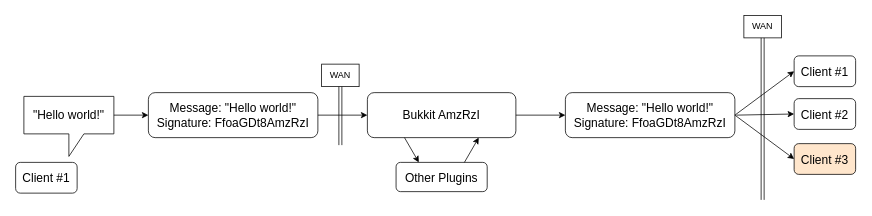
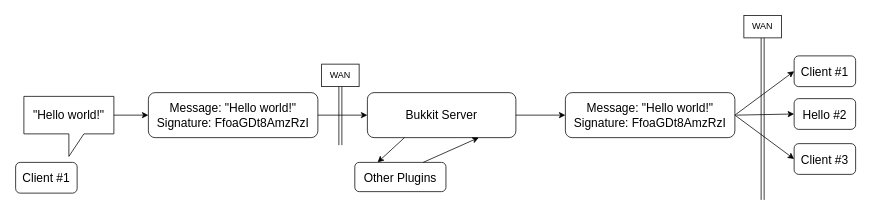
node "Client #2": label "Client #2" -> "Hello #2"
node "Bukkit AmzRzI": label "Bukkit AmzRzI" -> "Bukkit Server"
node "Client #3": fillcolor #ffe6cc -> #ffffff
node "Other Plugins": moved (441, 177) -> (400, 177)
